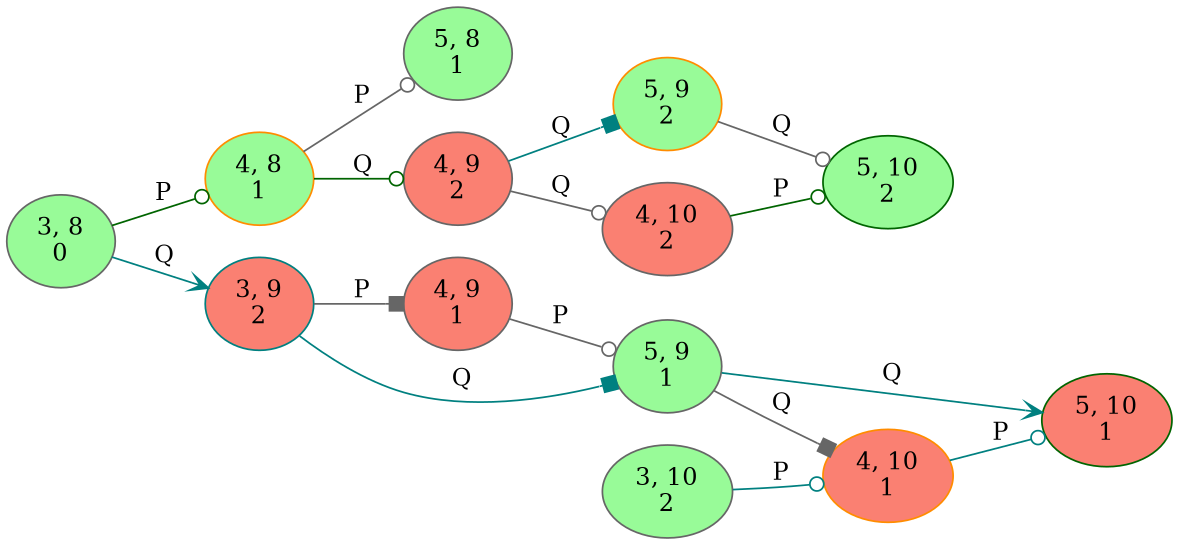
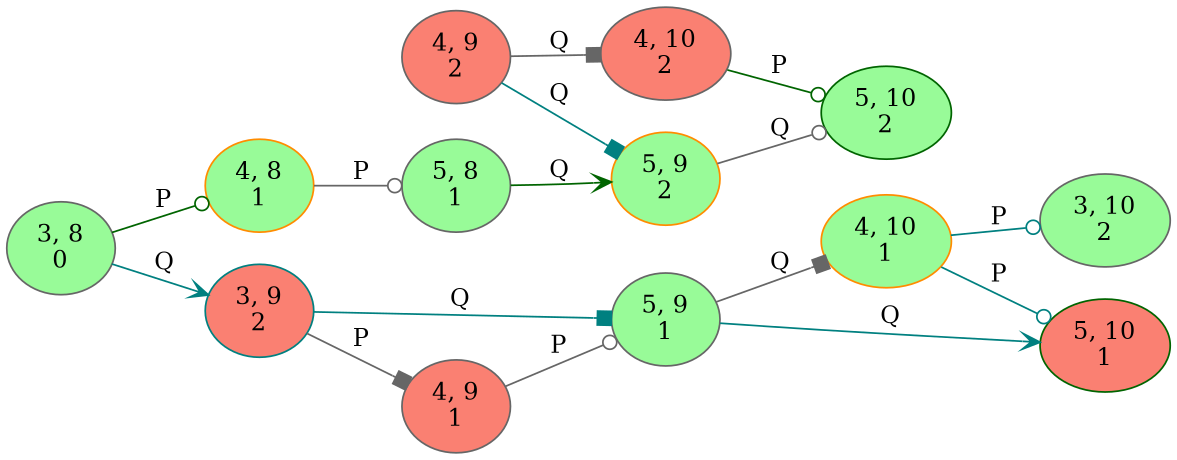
edge "4, 8 1" -> "4, 9 2": removed, label "Q"
edge "5, 8 1" -> "5, 9 2": added, label "Q"
edge "4, 9 2" -> "4, 10 2": arrowhead odot -> box
node "4, 10 1": fillcolor salmon -> palegreen
edge "3, 10 2" -> "4, 10 1": reversed
